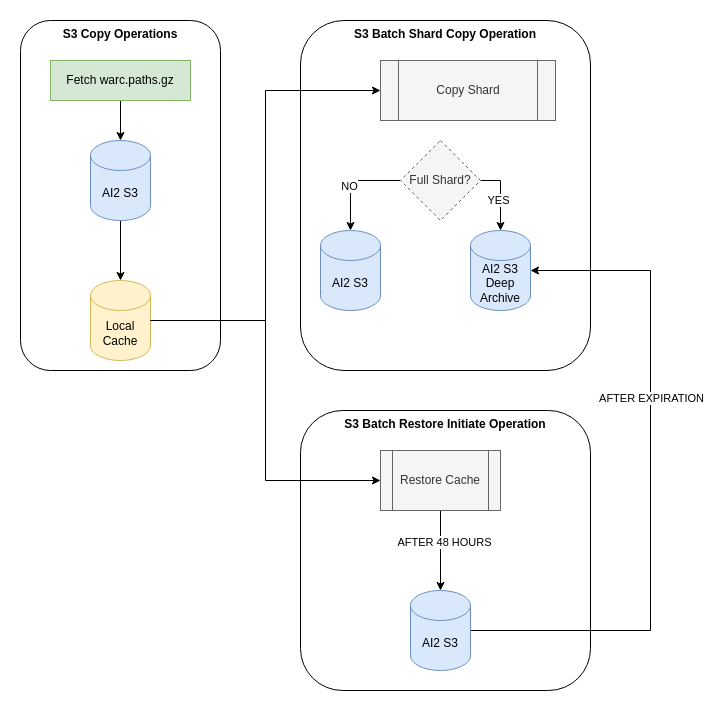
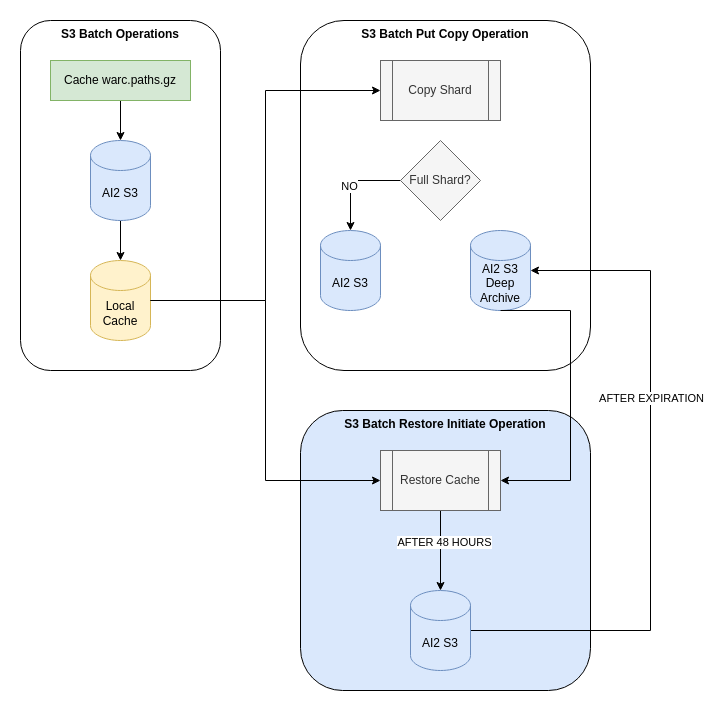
node "S3 Copy Operations": label "S3 Copy Operations" -> "S3 Batch Operations"
node "S3 Batch Shard Copy Operation": label "S3 Batch Shard Copy Operation" -> "S3 Batch Put Copy Operation"
node "Fetch warc.paths.gz": label "Fetch warc.paths.gz" -> "Cache warc.paths.gz"
node "Copy Shard": size 175x60 -> 120x60
node "Full Shard?": style dashed -> solid
edge "Full Shard?" -> "AI2 S3 Deep Archive": removed, label "YES"
node "Local Cache": moved (121, 321) -> (121, 301)
edge "AI2 S3 Deep Archive" -> "Restore Cache": added
node "S3 Batch Restore Initiate Operation": fillcolor #ffffff -> #dae8fc
